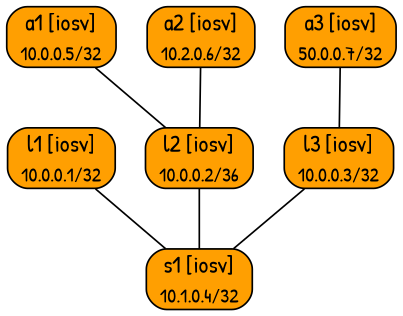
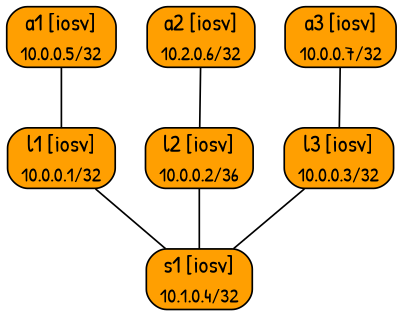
node "a3 [iosv]": text "50.0.0.7/32" -> "10.0.0.7/32"
edge "a1 [iosv]" -- "l2 [iosv]": now "a1 [iosv]" -- "l1 [iosv]"
